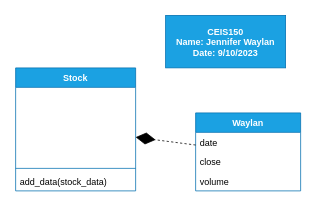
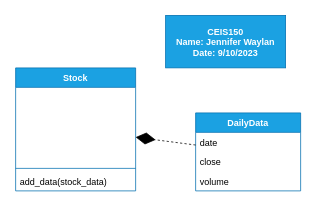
node "Waylan": label "Waylan" -> "DailyData"
